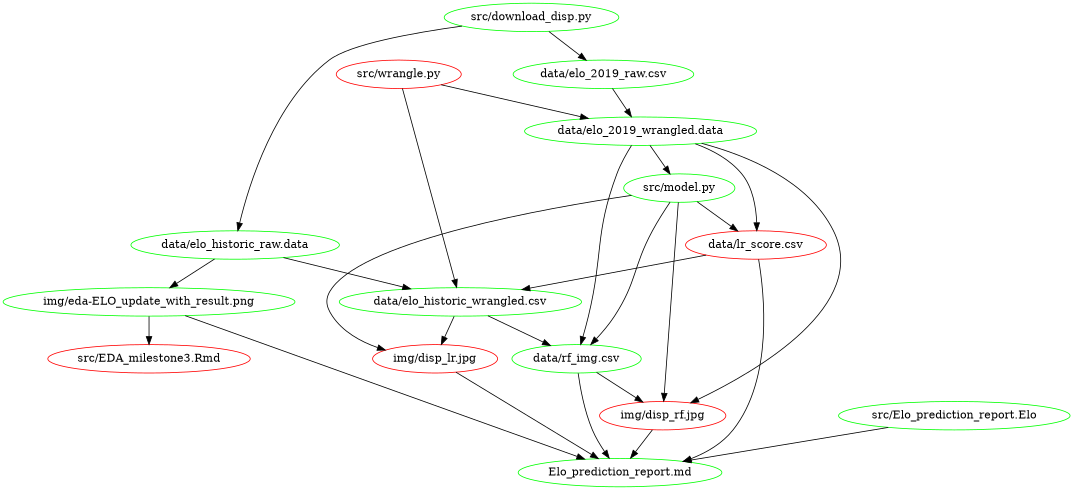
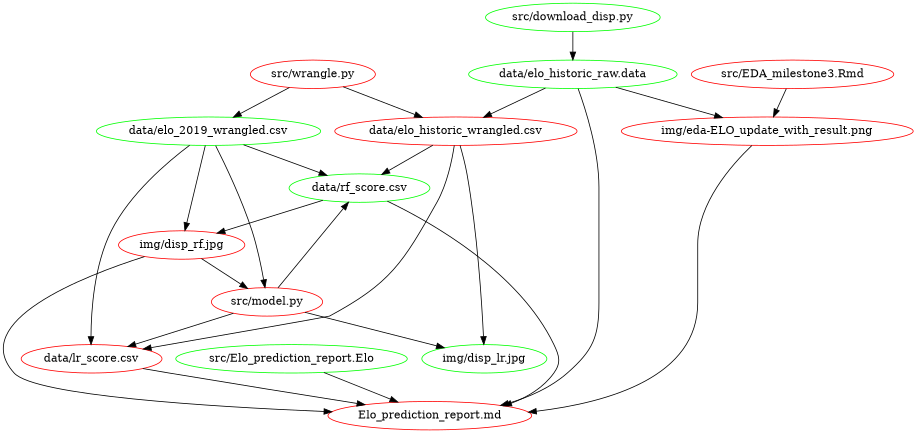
node "data/elo_2019_raw.csv": removed
node "data/elo_2019_wrangled.data": label "data/elo_2019_wrangled.data" -> "data/elo_2019_wrangled.csv"
node "src/model.py": color green -> red
edge "data/lr_score.csv" -> "data/elo_historic_wrangled.csv": reversed
edge "src/model.py" -> "img/disp_rf.jpg": reversed
node "img/eda-ELO_update_with_result.png": color green -> red
node "data/elo_historic_wrangled.csv": color green -> red
edge "img/eda-ELO_update_with_result.png" -> "src/EDA_milestone3.Rmd": reversed
node "img/disp_lr.jpg": color red -> green
node "data/rf_img.csv": label "data/rf_img.csv" -> "data/rf_score.csv"
edge "img/disp_lr.jpg" -> "Elo_prediction_report.md": now "data/elo_historic_raw.data" -> "Elo_prediction_report.md"
node "Elo_prediction_report.md": color green -> red
